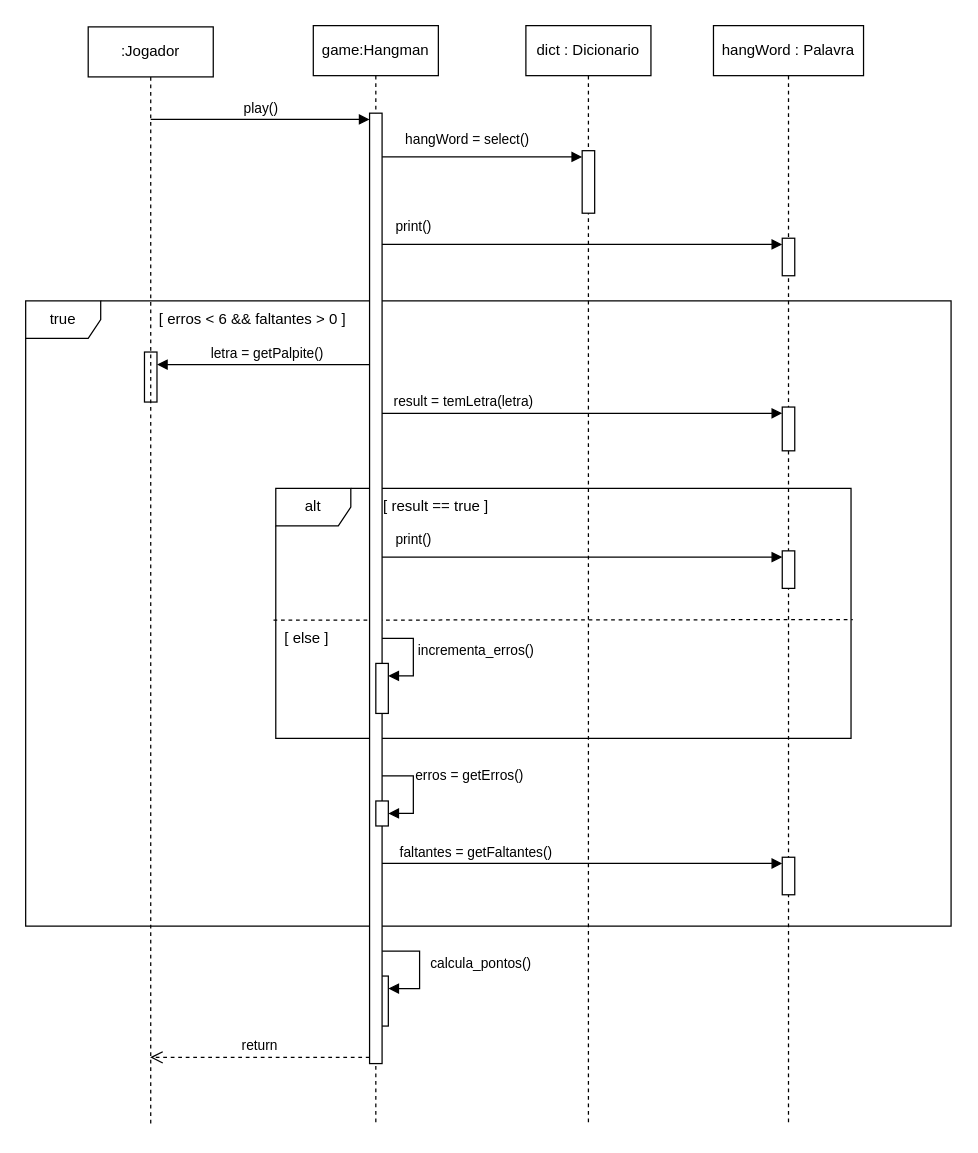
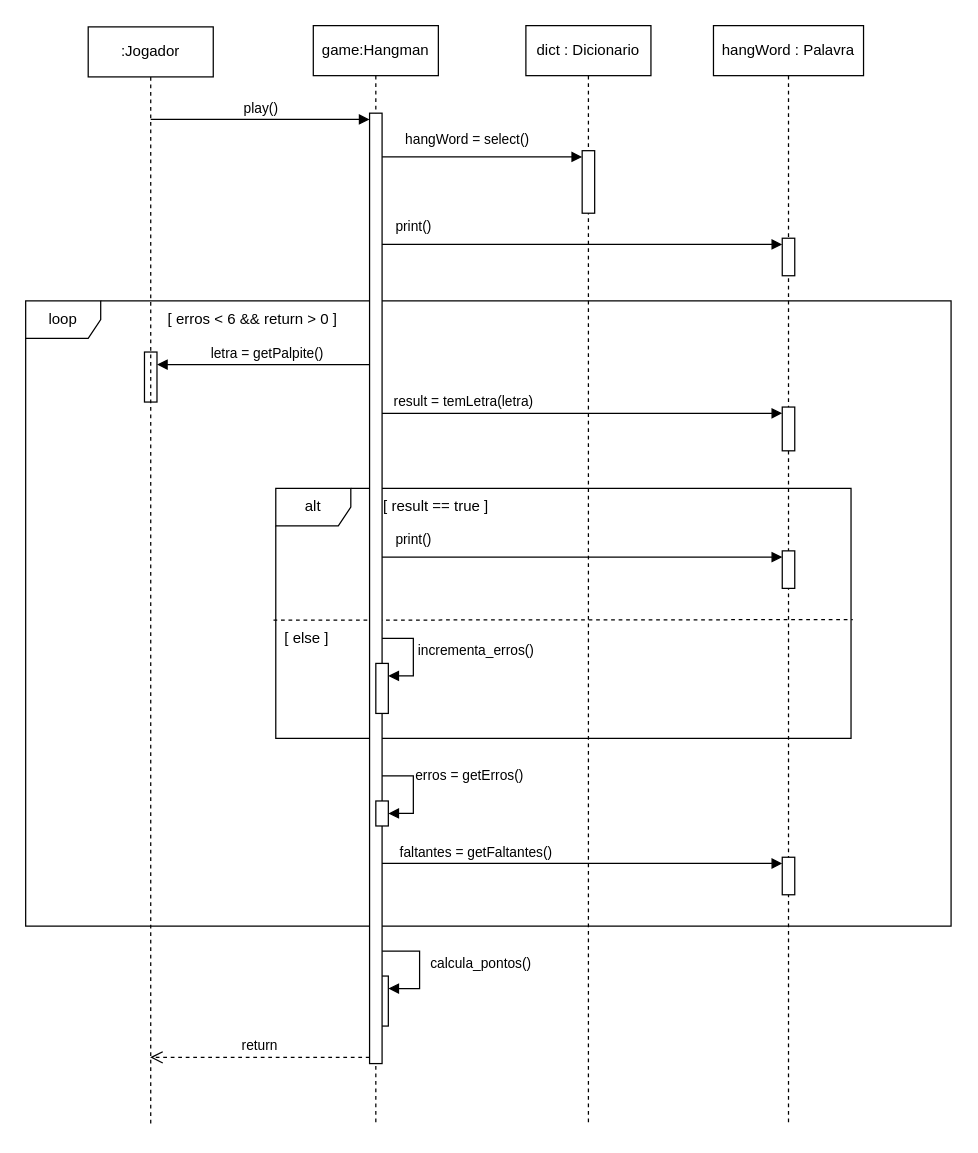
node "true": label "true" -> "loop"
node "[ erros < 6 && faltantes > 0 ]": label "[ erros < 6 && faltantes > 0 ]" -> "[ erros < 6 && return > 0 ]"
